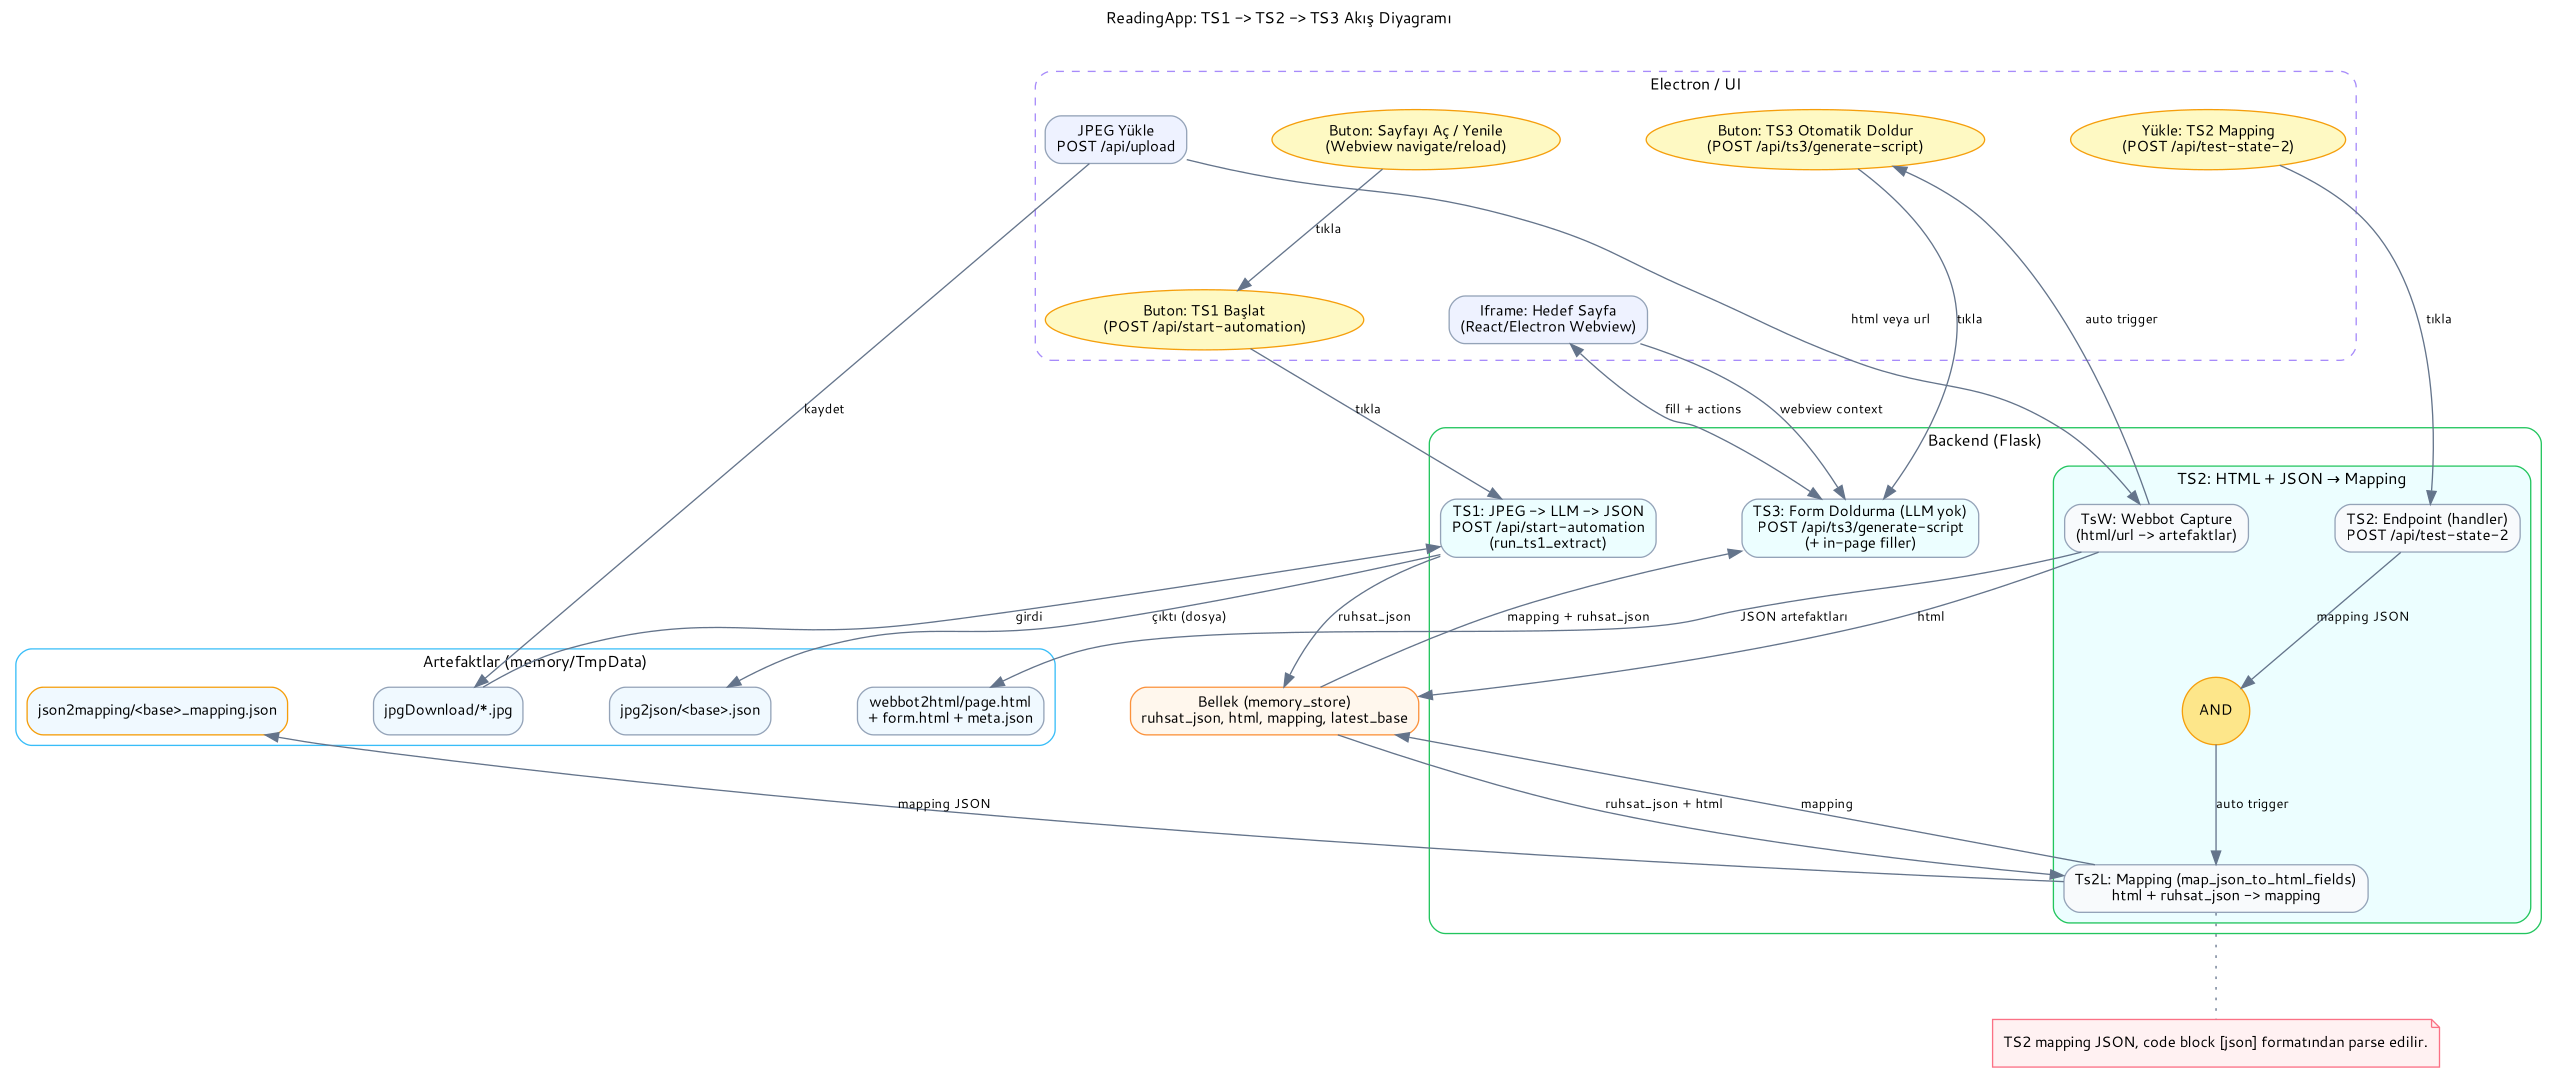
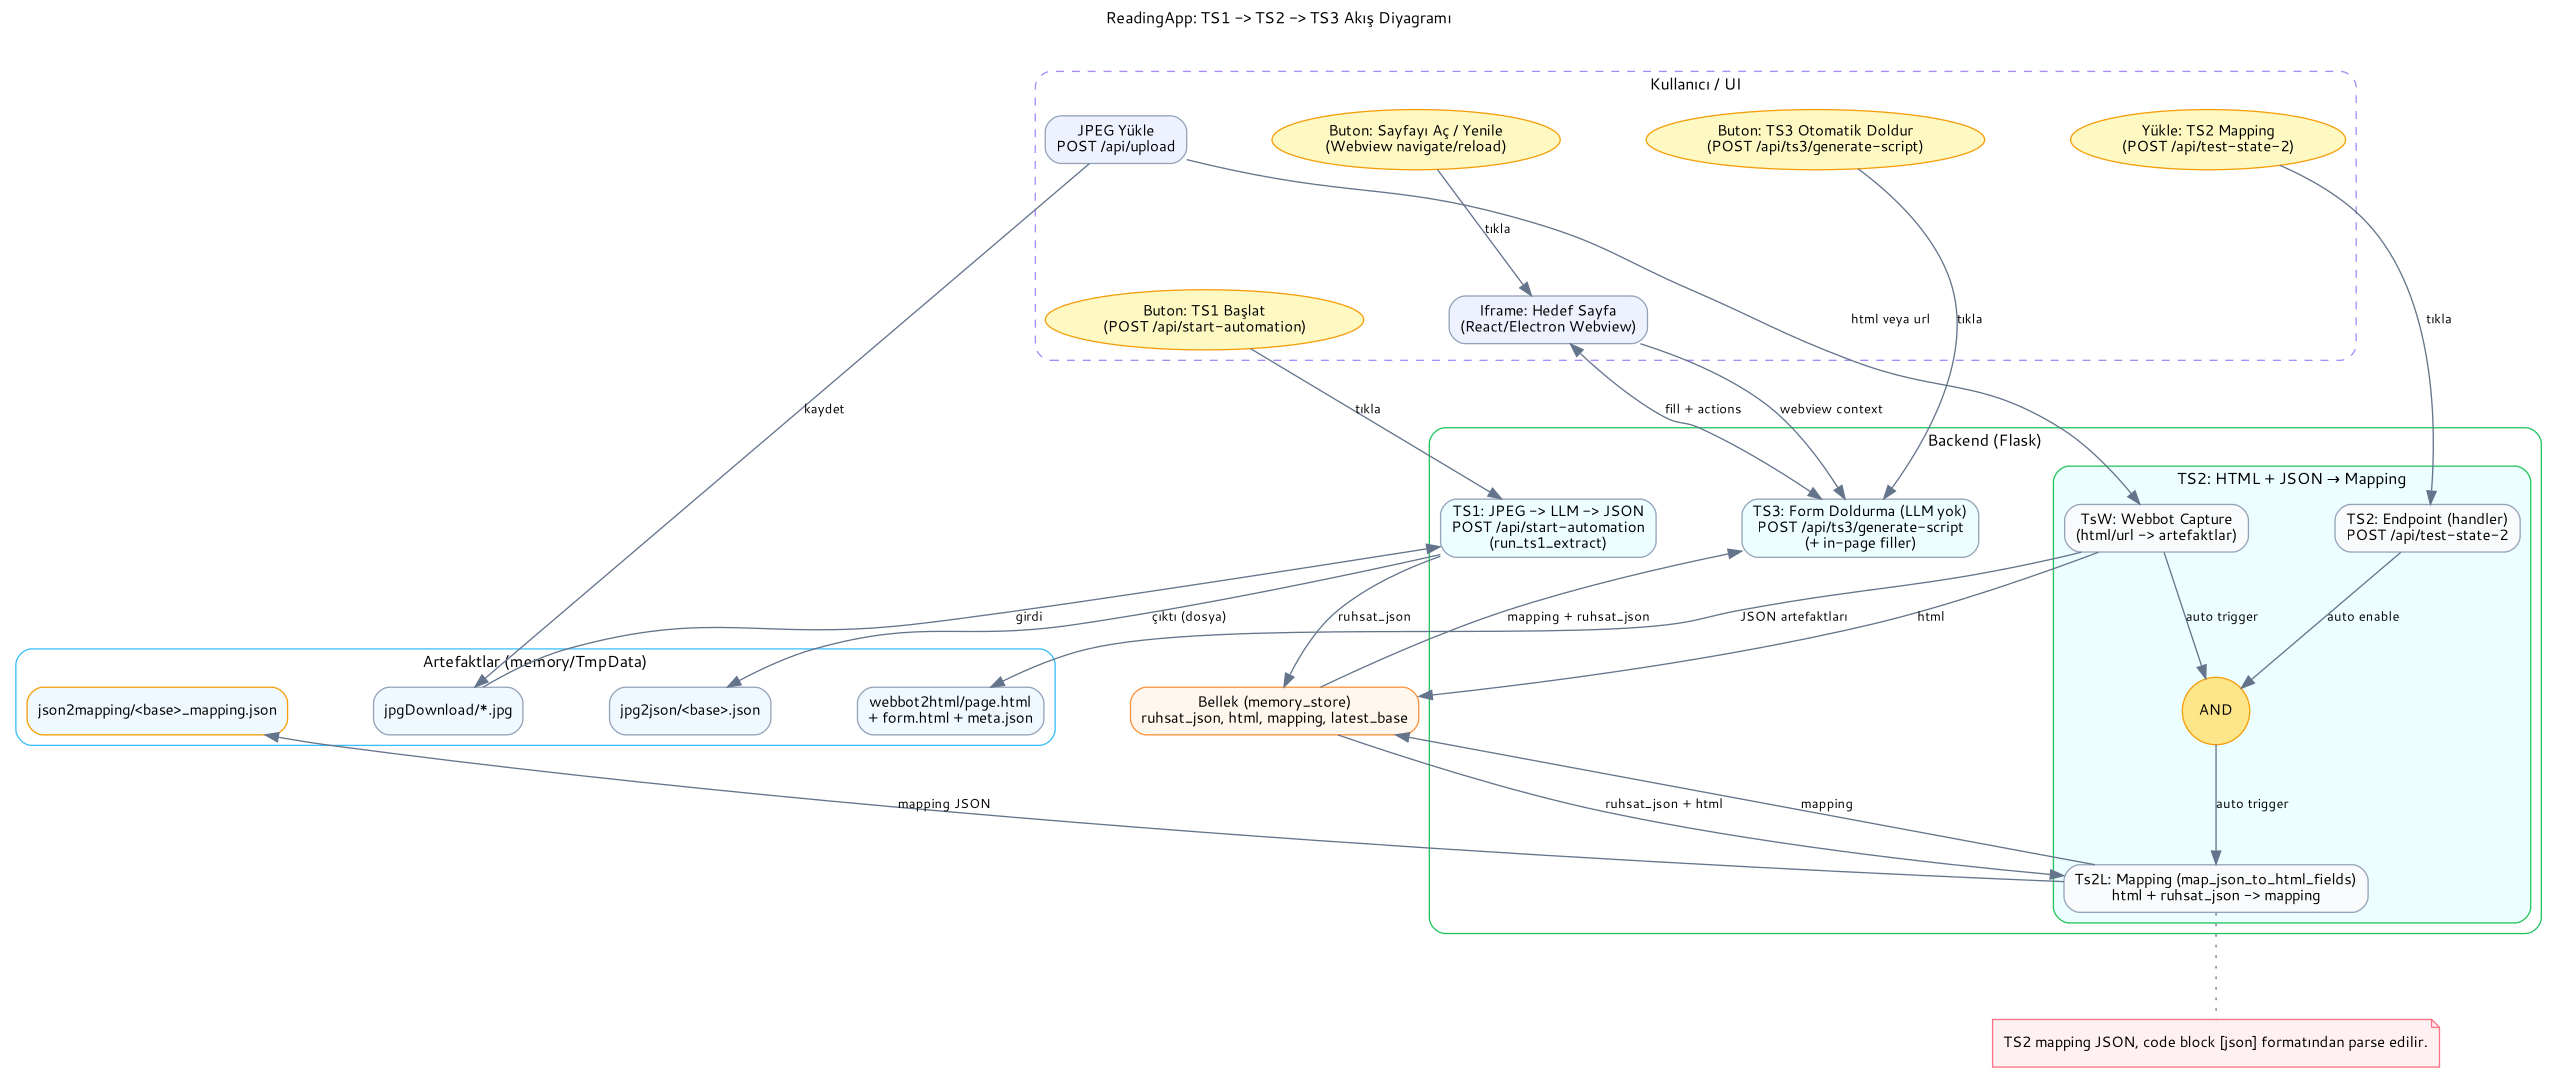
cluster "Electron / UI": label "Electron / UI" -> "Kullanıcı / UI"
edge "Buton: Sayfayı Aç / Yenile (Webview navigate/reload)" -> "Buton: TS1 Başlat (POST /api/start-automation)": now "Buton: Sayfayı Aç / Yenile (Webview navigate/reload)" -> "Iframe: Hedef Sayfa (React/Electron Webview)"
edge "TsW: Webbot Capture (html/url -> artefaktlar)" -> "Buton: TS3 Otomatik Doldur (POST /api/ts3/generate-script)": now "TsW: Webbot Capture (html/url -> artefaktlar)" -> "AND"
edge "TS2: Endpoint (handler) POST /api/test-state-2" -> "AND": label "mapping JSON" -> "auto enable"
